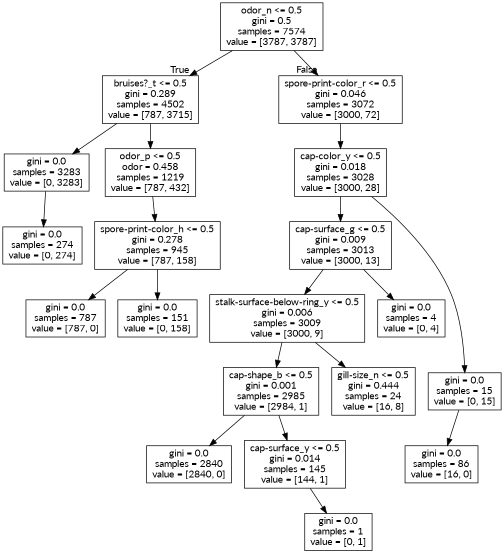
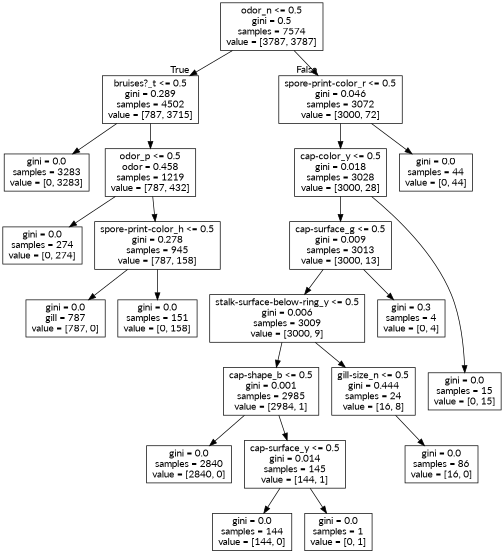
node "gini = 0.0 samples = 44 value = [0, 44]": added
edge "gini = 0.0 samples = 3283 value = [0, 3283]" -> "gini = 0.0 samples = 274 value = [0, 274]": now "odor_p <= 0.5 odor = 0.458 samples = 1219 value = [787, 432]" -> "gini = 0.0 samples = 274 value = [0, 274]"
node "gini = 0.0 samples = 787 value = [787, 0]": label "gini = 0.0 samples = 787 value = [787, 0]" -> "gini = 0.0 gill = 787 value = [787, 0]"
node "gini = 0.0 samples = 4 value = [0, 4]": label "gini = 0.0 samples = 4 value = [0, 4]" -> "gini = 0.3 samples = 4 value = [0, 4]"
edge "gini = 0.0 samples = 15 value = [0, 15]" -> "gini = 0.0 samples = 86 value = [16, 0]": now "gill-size_n <= 0.5 gini = 0.444 samples = 24 value = [16, 8]" -> "gini = 0.0 samples = 86 value = [16, 0]"
node "gini = 0.0 samples = 144 value = [144, 0]": added
